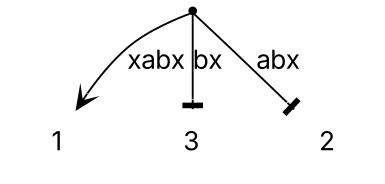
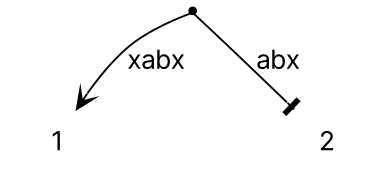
node "3": removed
